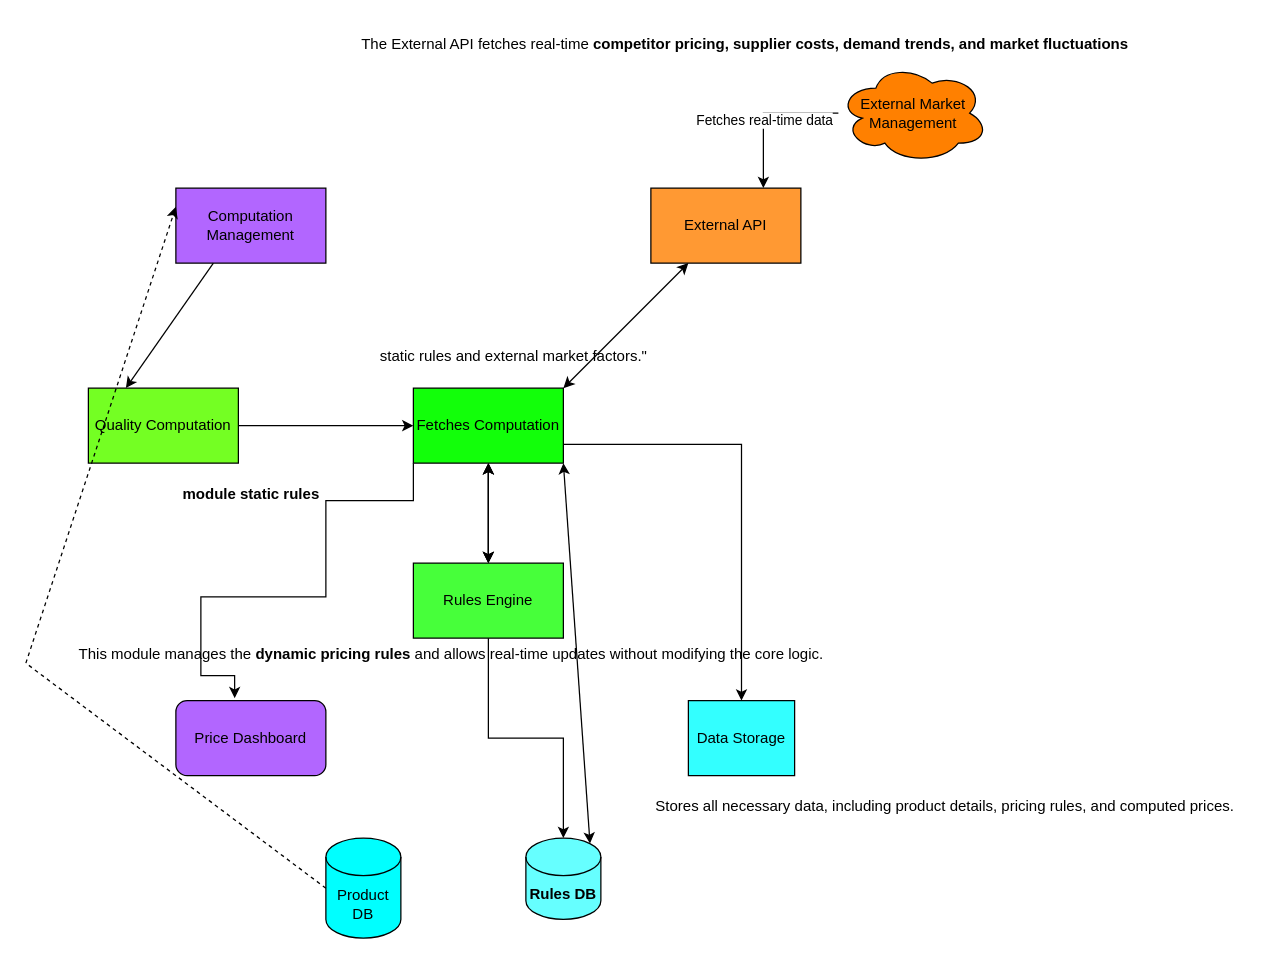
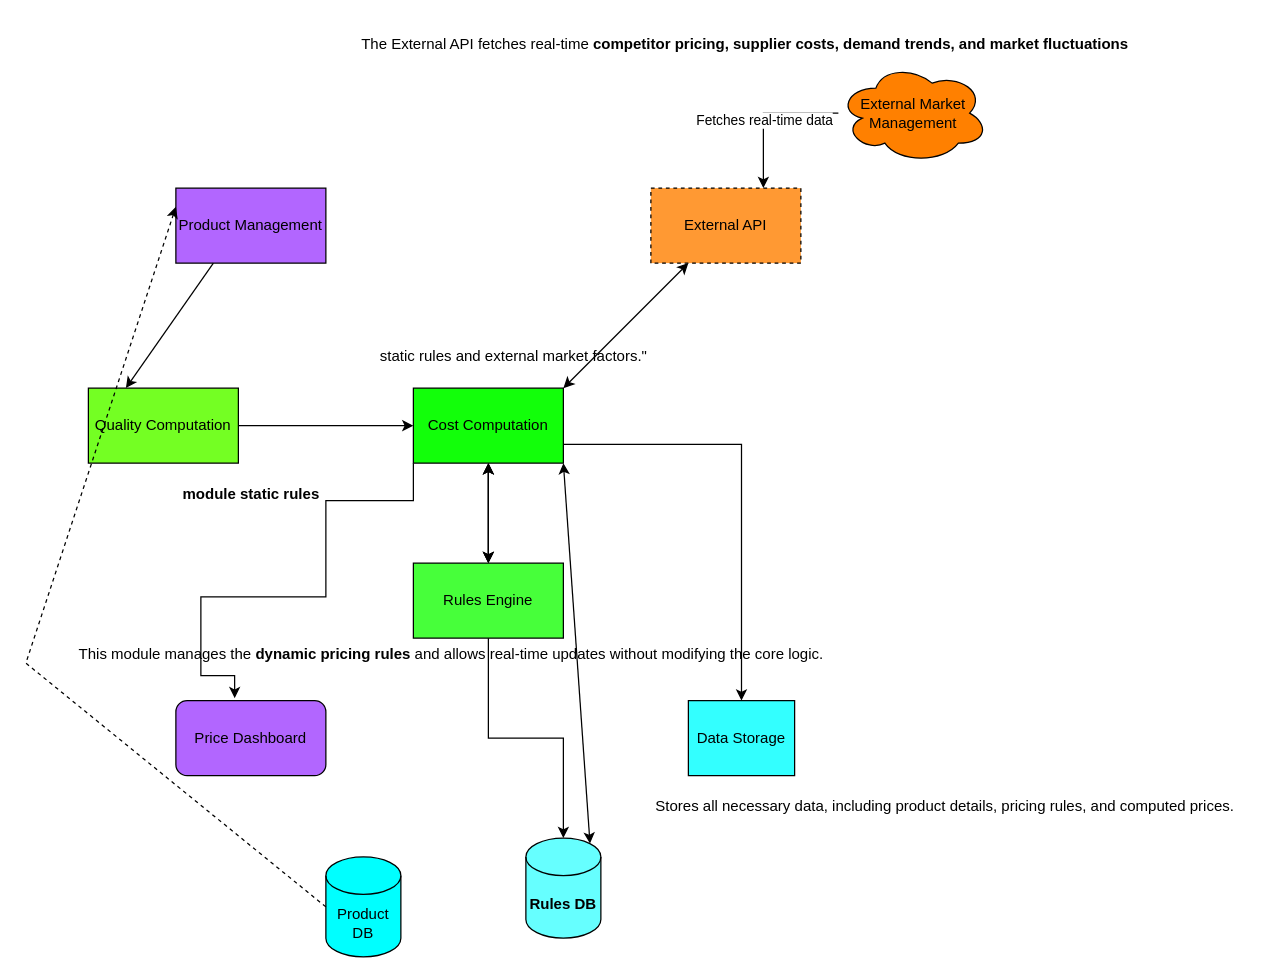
node "Computation Management": label "Computation Management" -> "Product Management"
node "External API": style solid -> dashed
node "Fetches Computation": label "Fetches Computation" -> "Cost Computation"
node "Rules DB": size 75x81 -> 75x100
node "Product DB": moved (363, 888) -> (363, 907)
